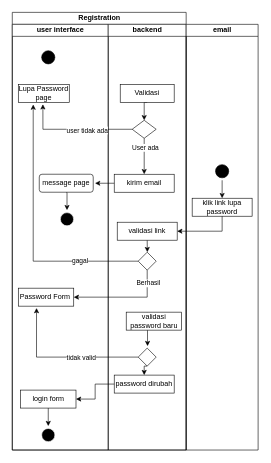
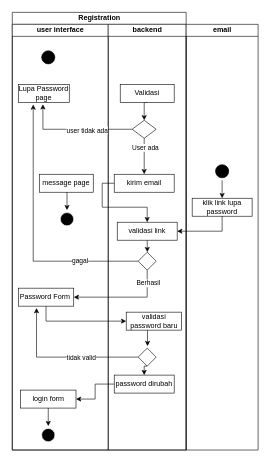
node "message page": shape rounded rectangle -> rectangle
edge "kirim email" -> "message page": now "kirim email" -> "validasi link"
edge "Password Form" -> "validasi password baru": added
